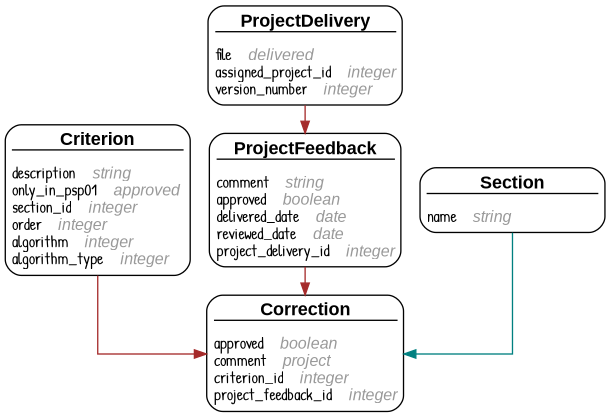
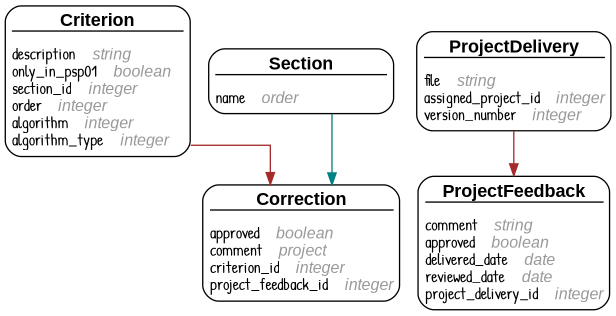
node "ProjectDelivery": text "delivered" -> "string"
node "Criterion": text "approved" -> "boolean"
node "Section": text "string" -> "order"
edge "ProjectFeedback" -- "Correction": removed
